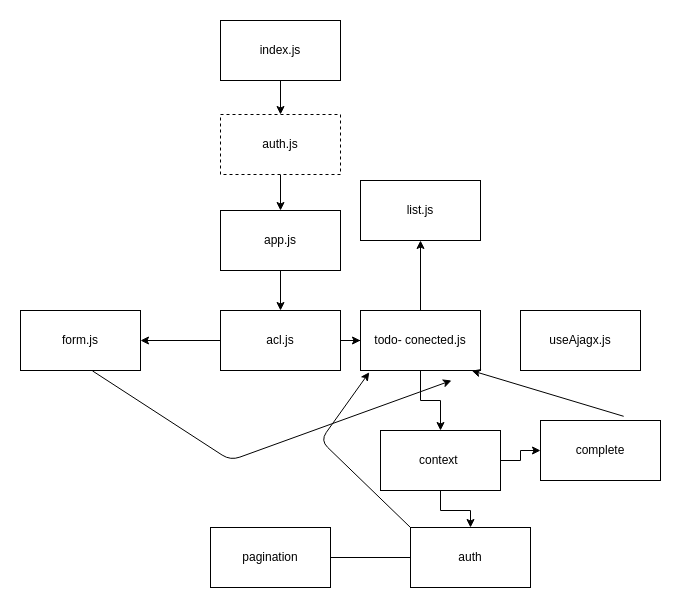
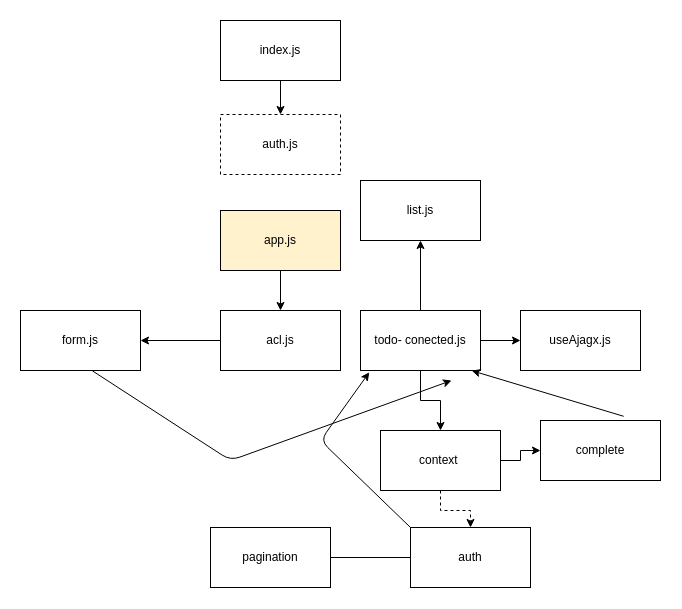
edge "auth.js" -> "app.js": removed
node "app.js": fillcolor #ffffff -> #fff2cc
edge "acl.js" -> "todo- conected.js": removed
edge "todo- conected.js" -> "useAjagx.js": added
edge "context" -> "auth": style solid -> dashed
